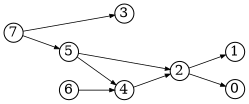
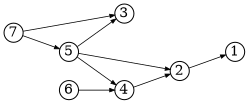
edge "5" -> "3": added
node "0": removed
